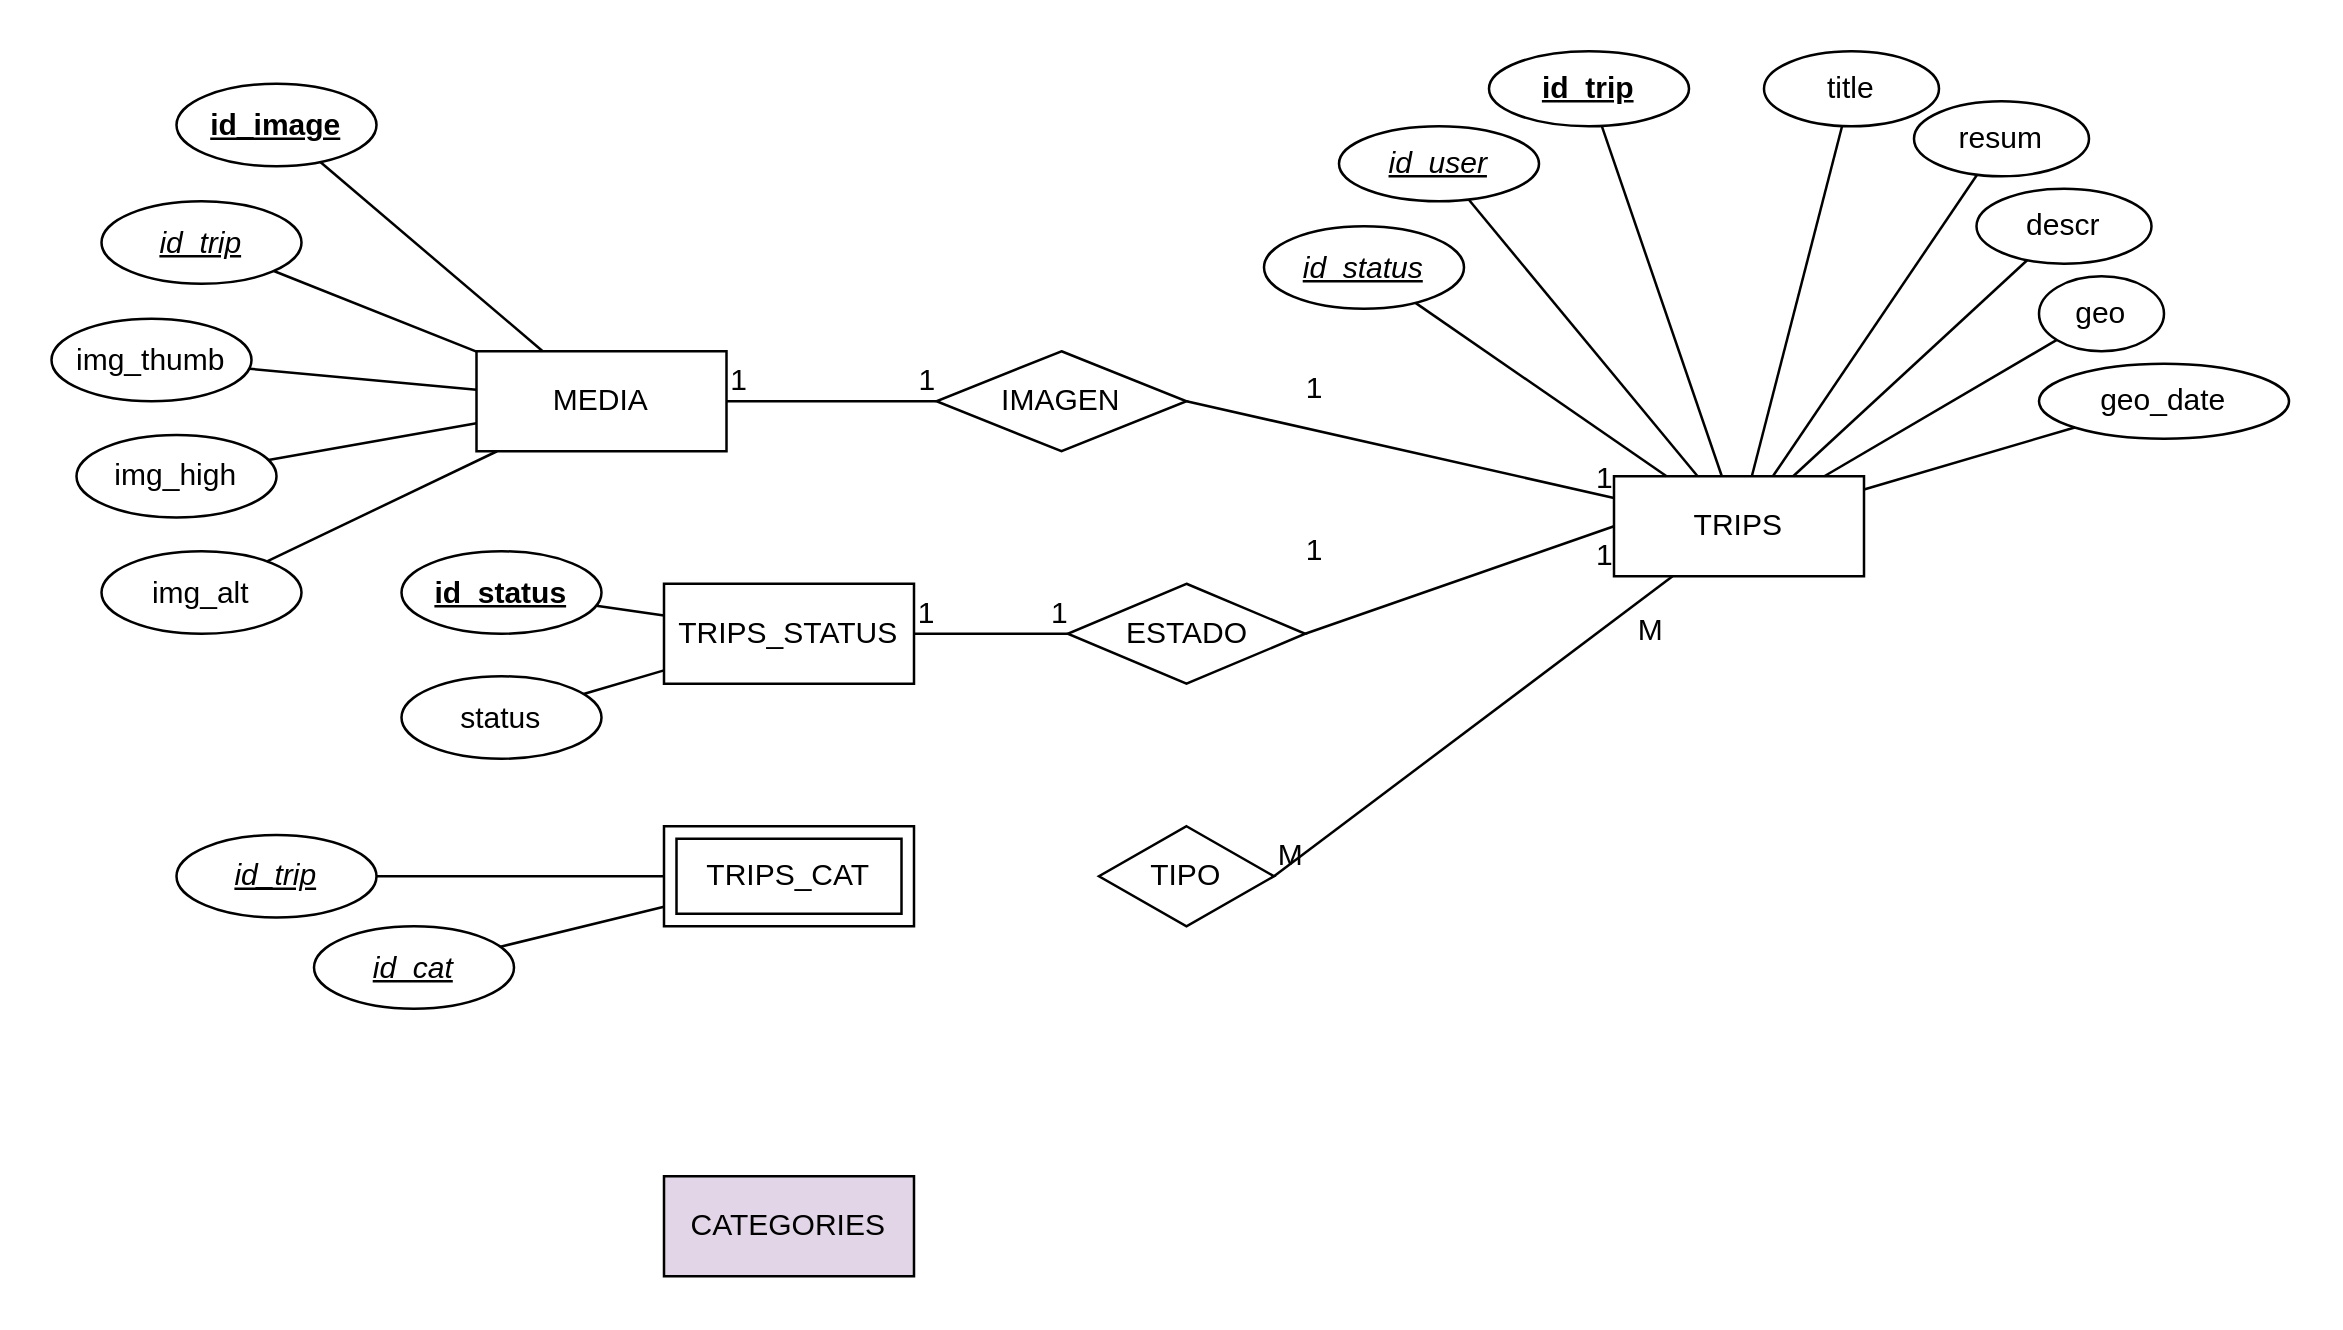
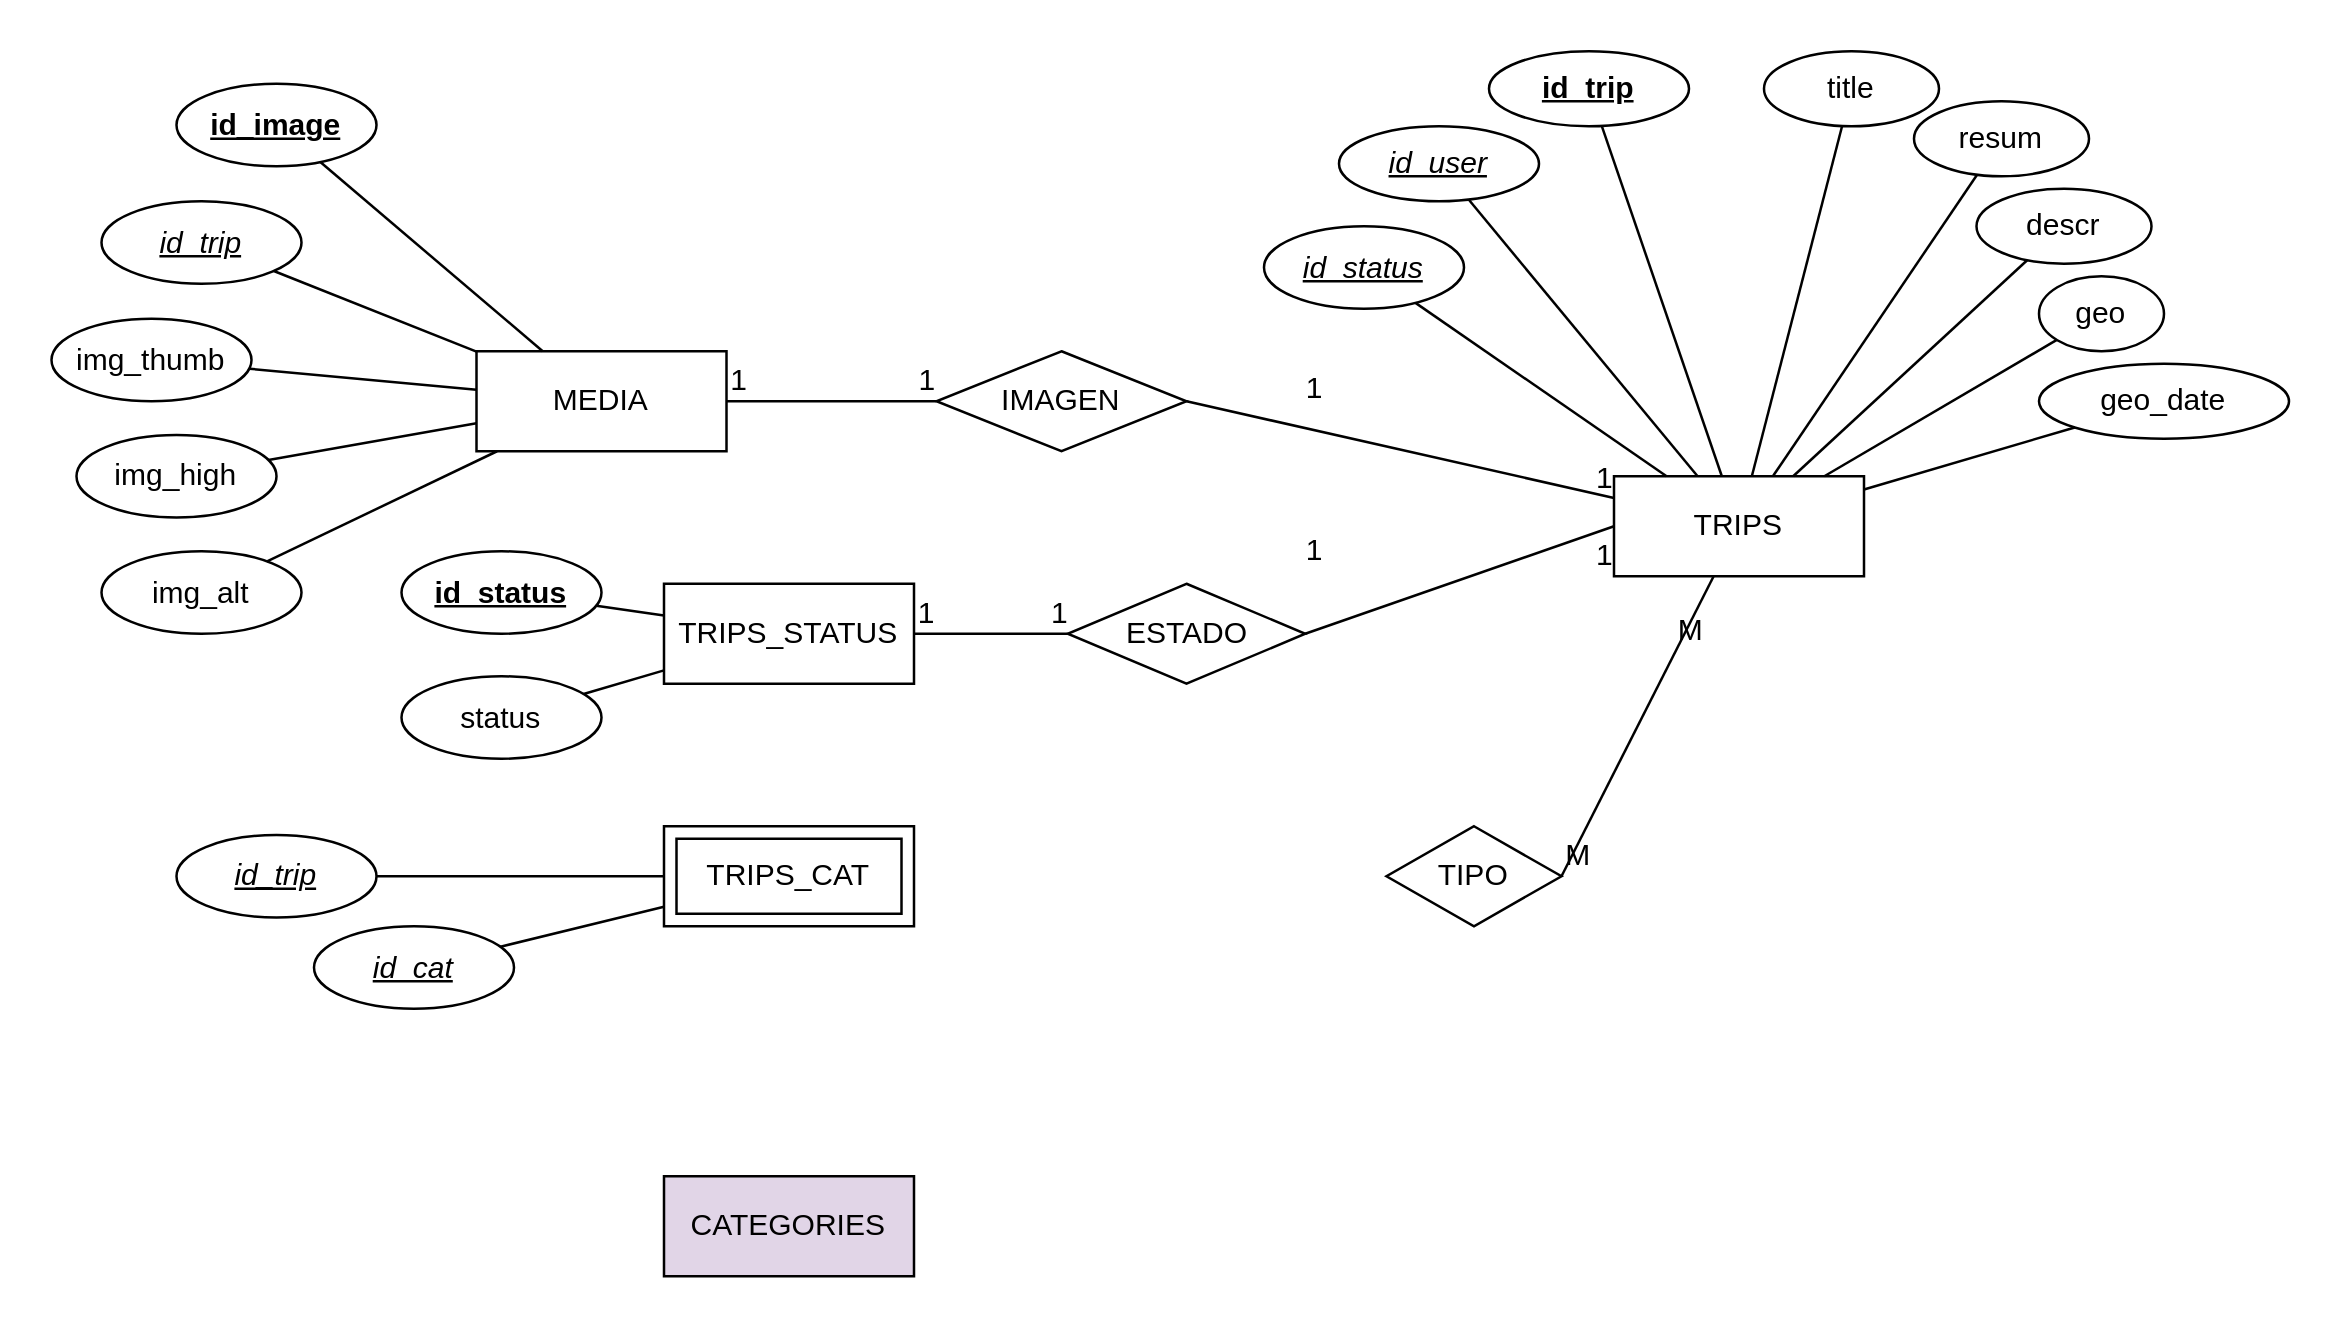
node "TIPO": moved (1186, 876) -> (1474, 876)
